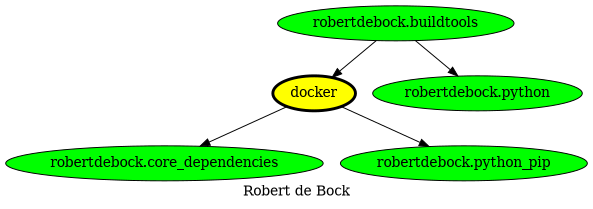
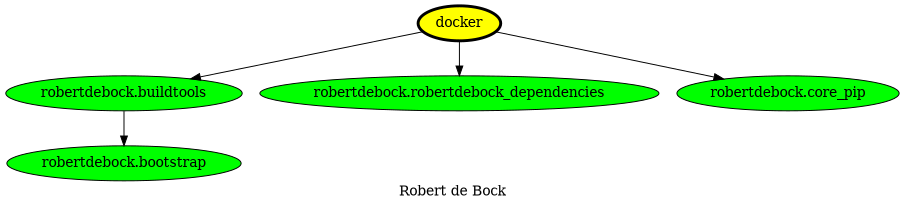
edge "robertdebock.buildtools" -> "docker": reversed
node "robertdebock.python": label "robertdebock.python" -> "robertdebock.bootstrap"
node "robertdebock.core_dependencies": label "robertdebock.core_dependencies" -> "robertdebock.robertdebock_dependencies"
node "robertdebock.python_pip": label "robertdebock.python_pip" -> "robertdebock.core_pip"
